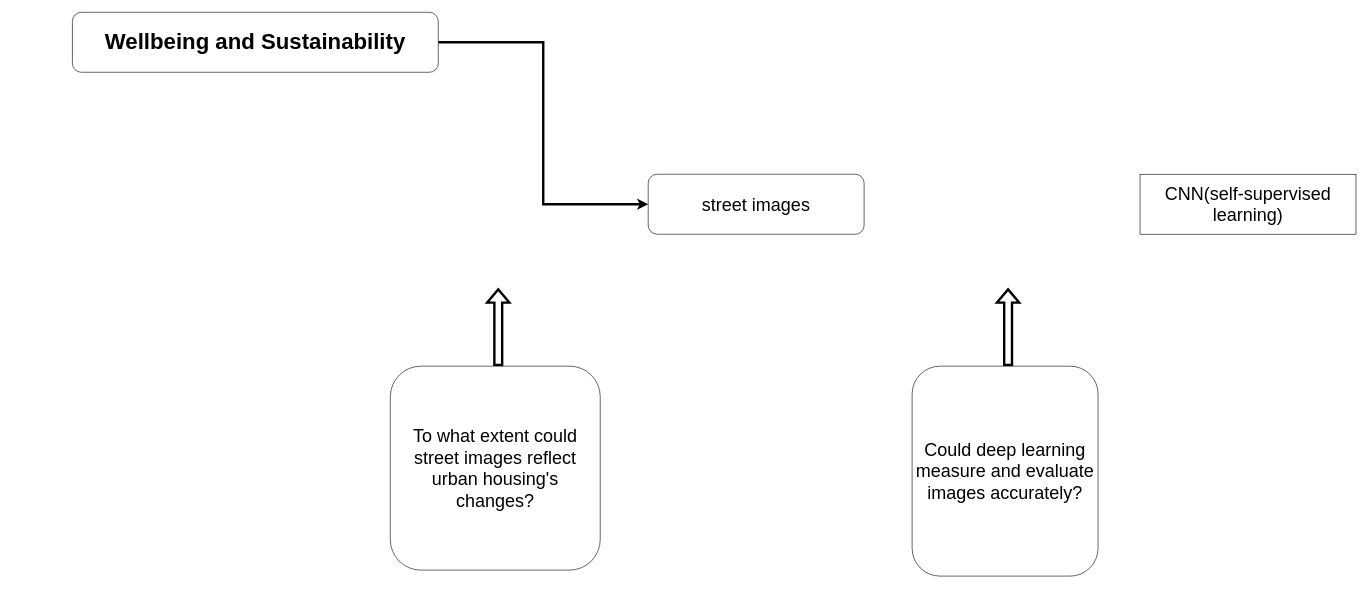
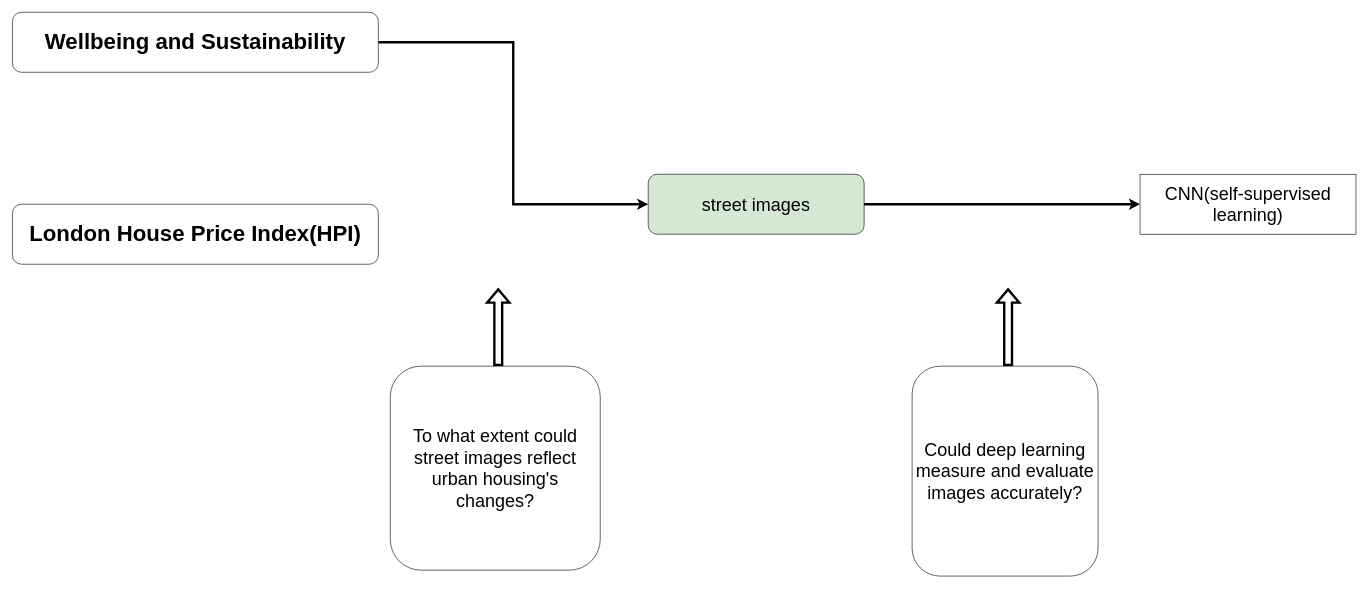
node "Wellbeing and Sustainability": moved (255, 42) -> (195, 42)
node "street images": fillcolor #ffffff -> #d5e8d4
edge "street images" -> "CNN(self-supervised learning)": added
node "London House Price Index(HPI)": added
